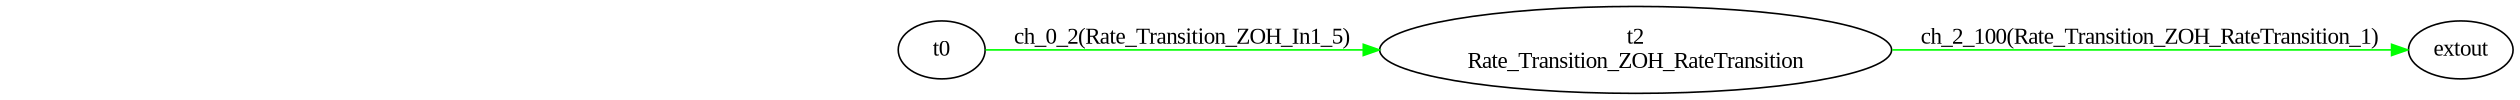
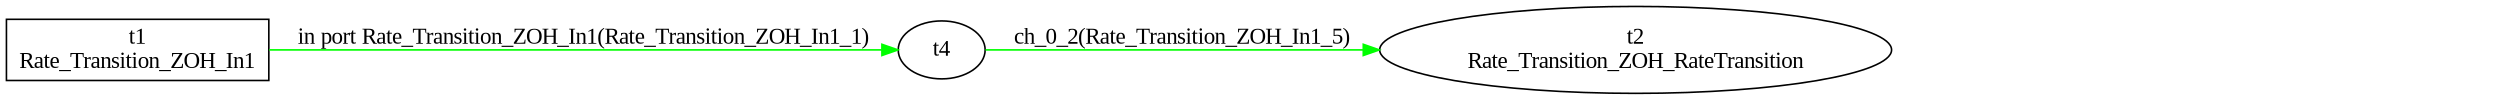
node "t1 Rate_Transition_ZOH_In1": added
node "t0": label "t0" -> "t4"
node "extout": removed
